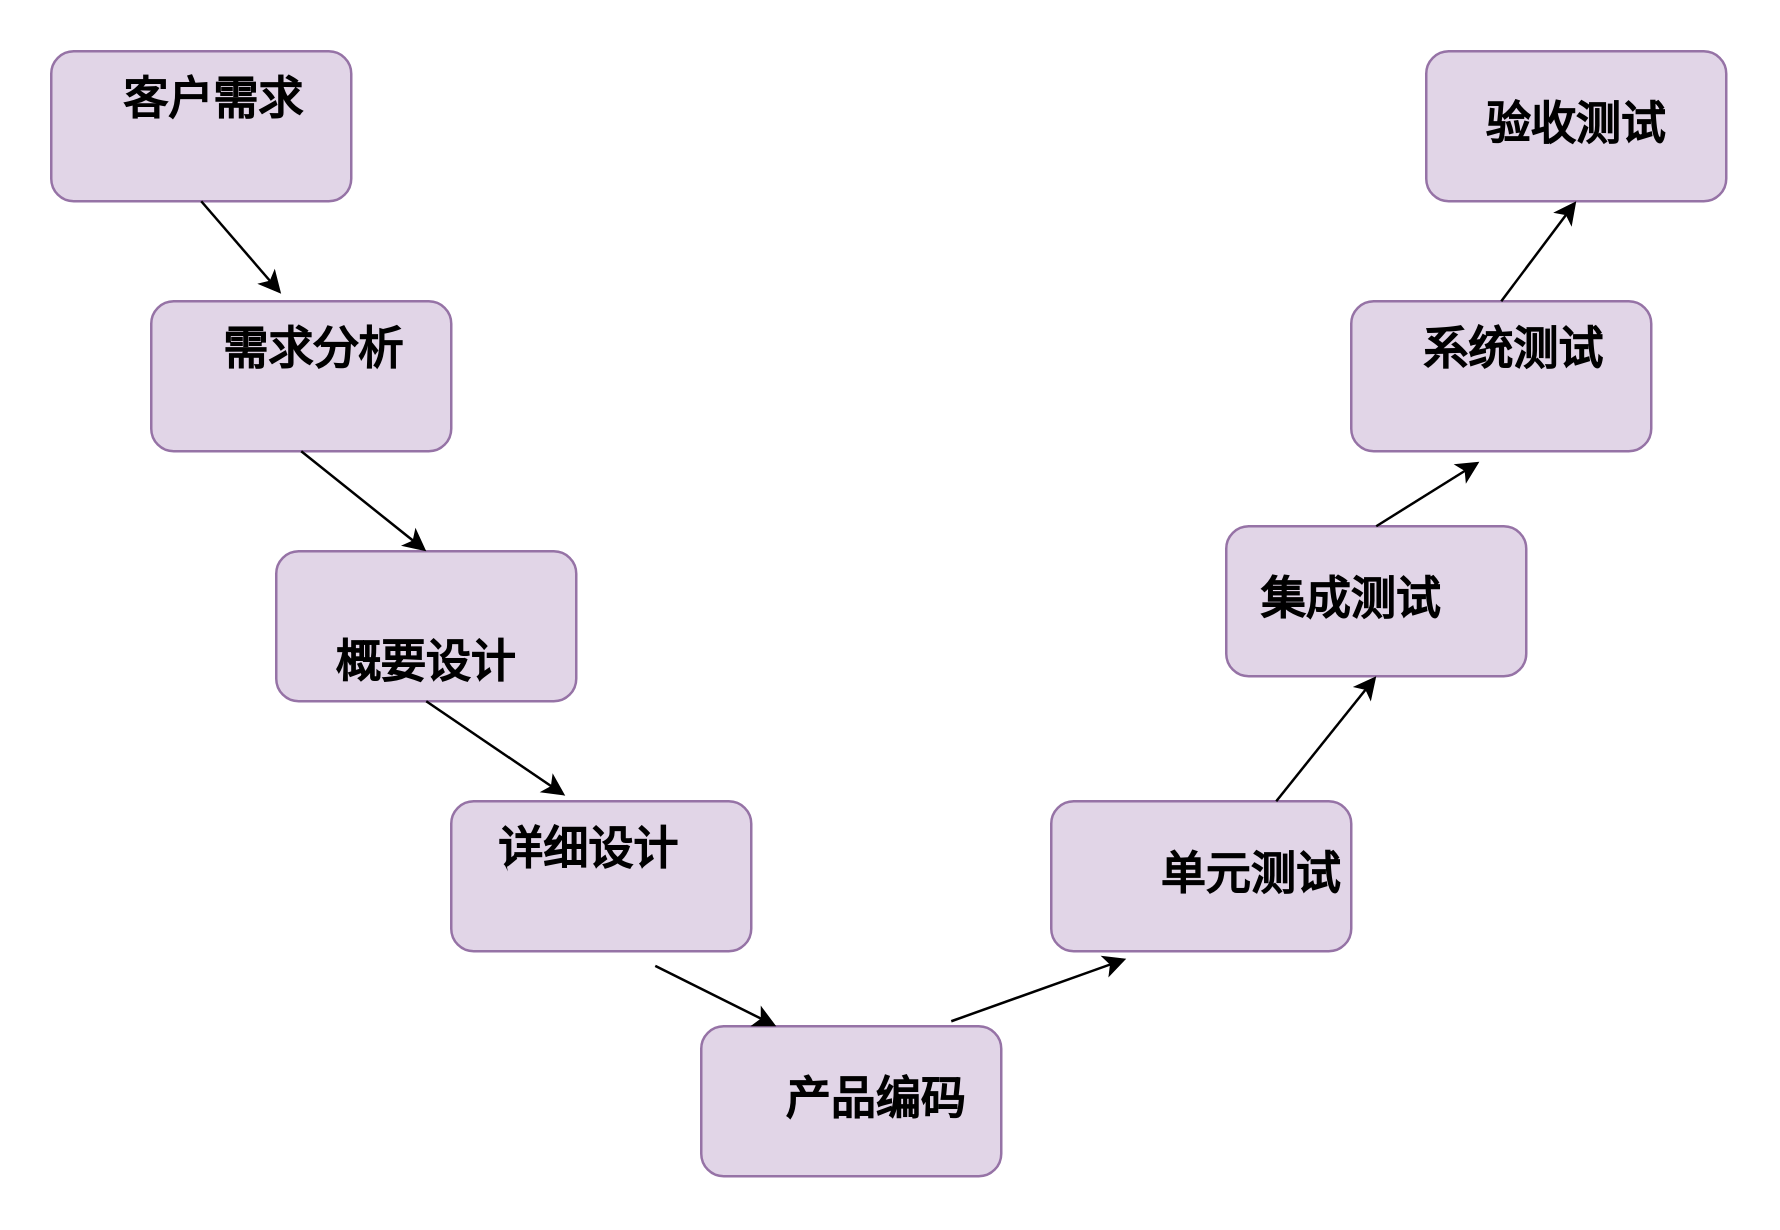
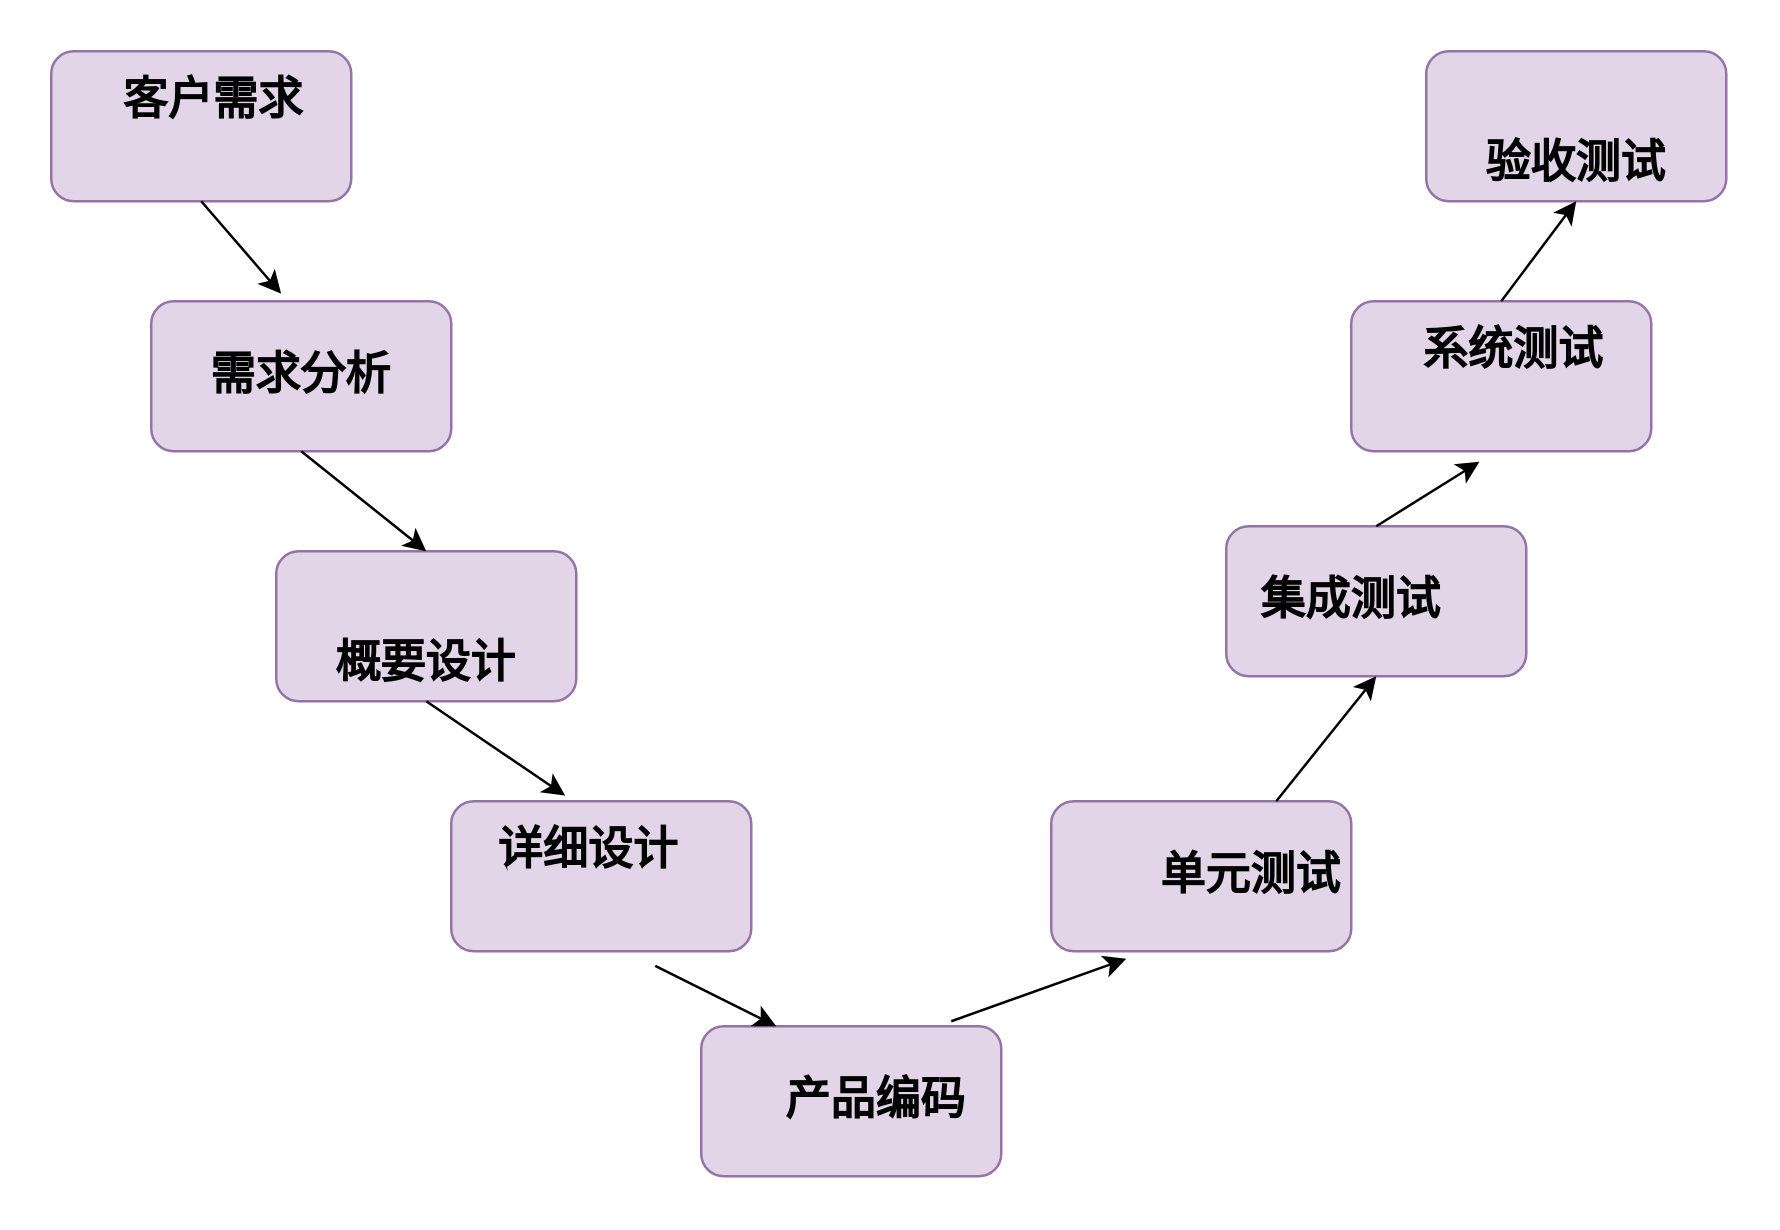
node "验收测试": moved (1576, 126) -> (1576, 164)
node "需求分析": moved (314, 351) -> (301, 376)
